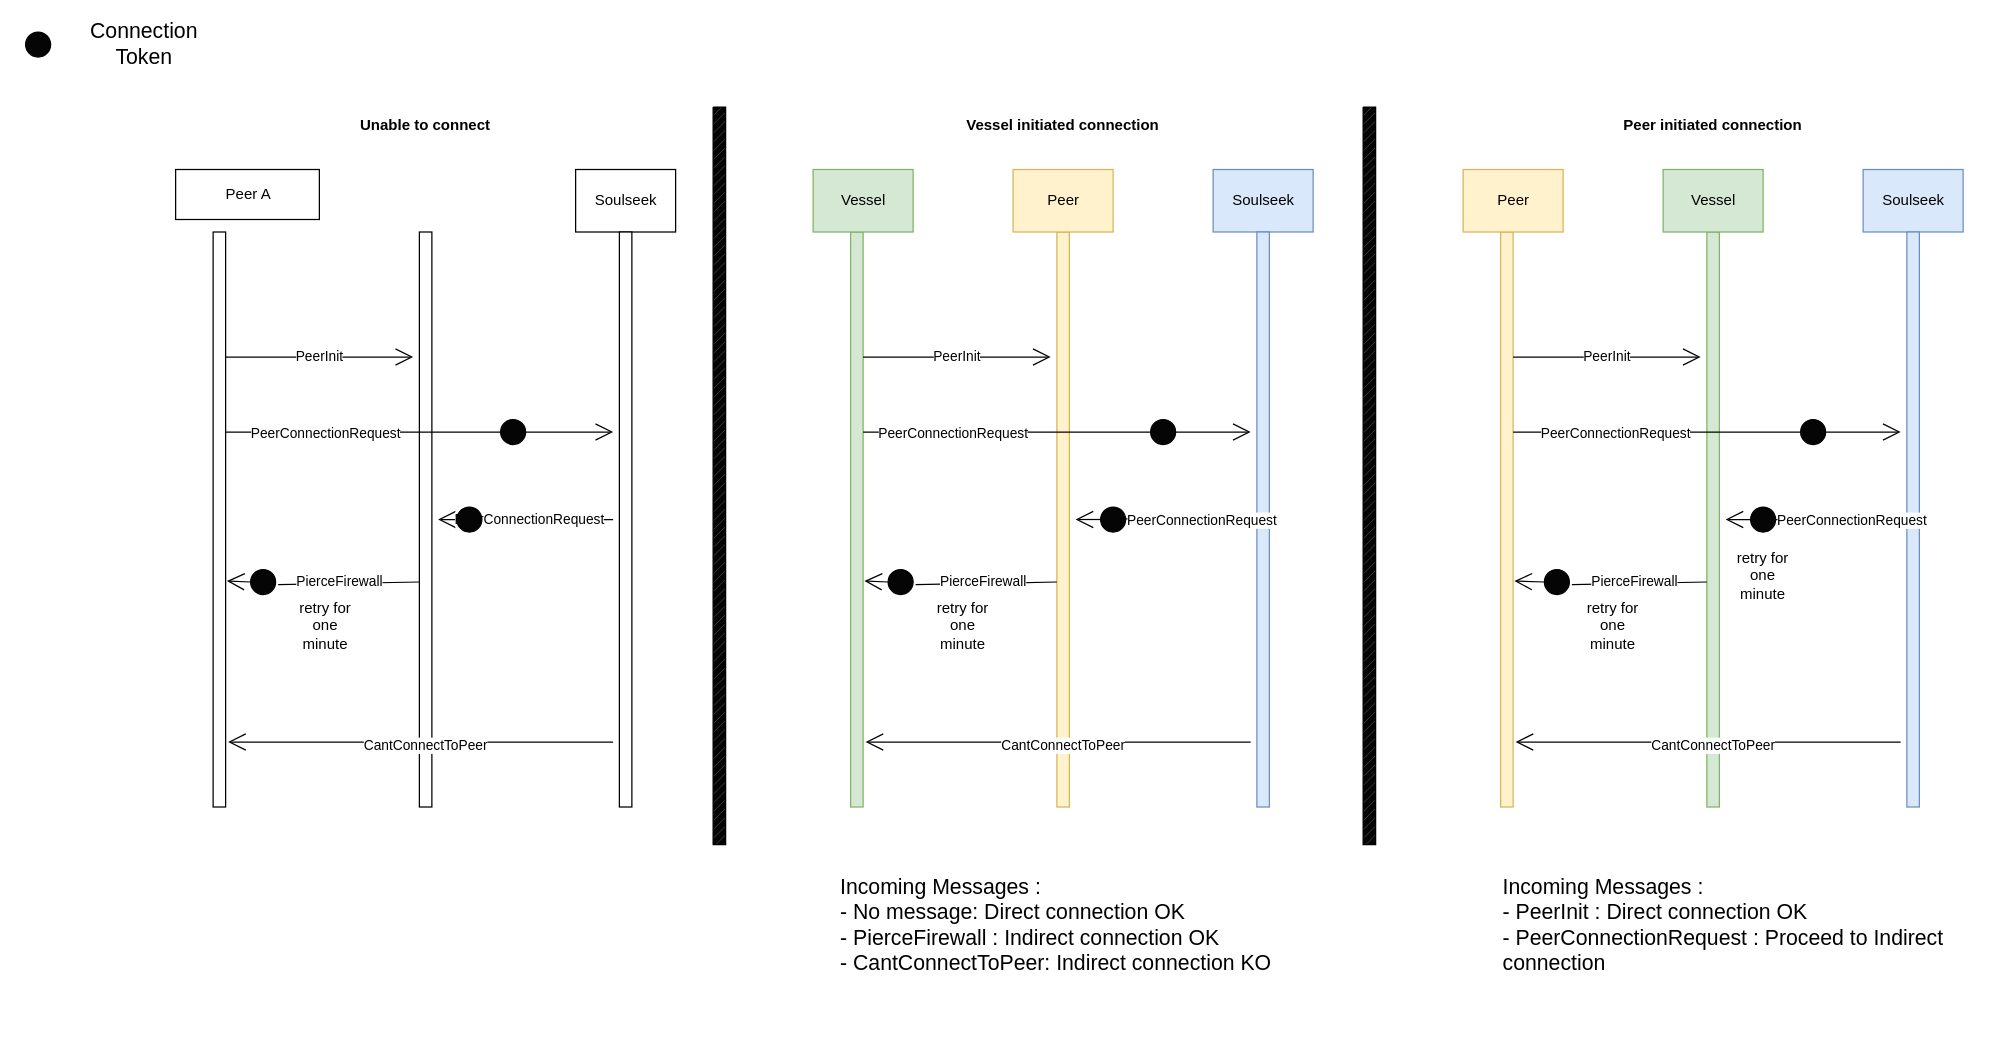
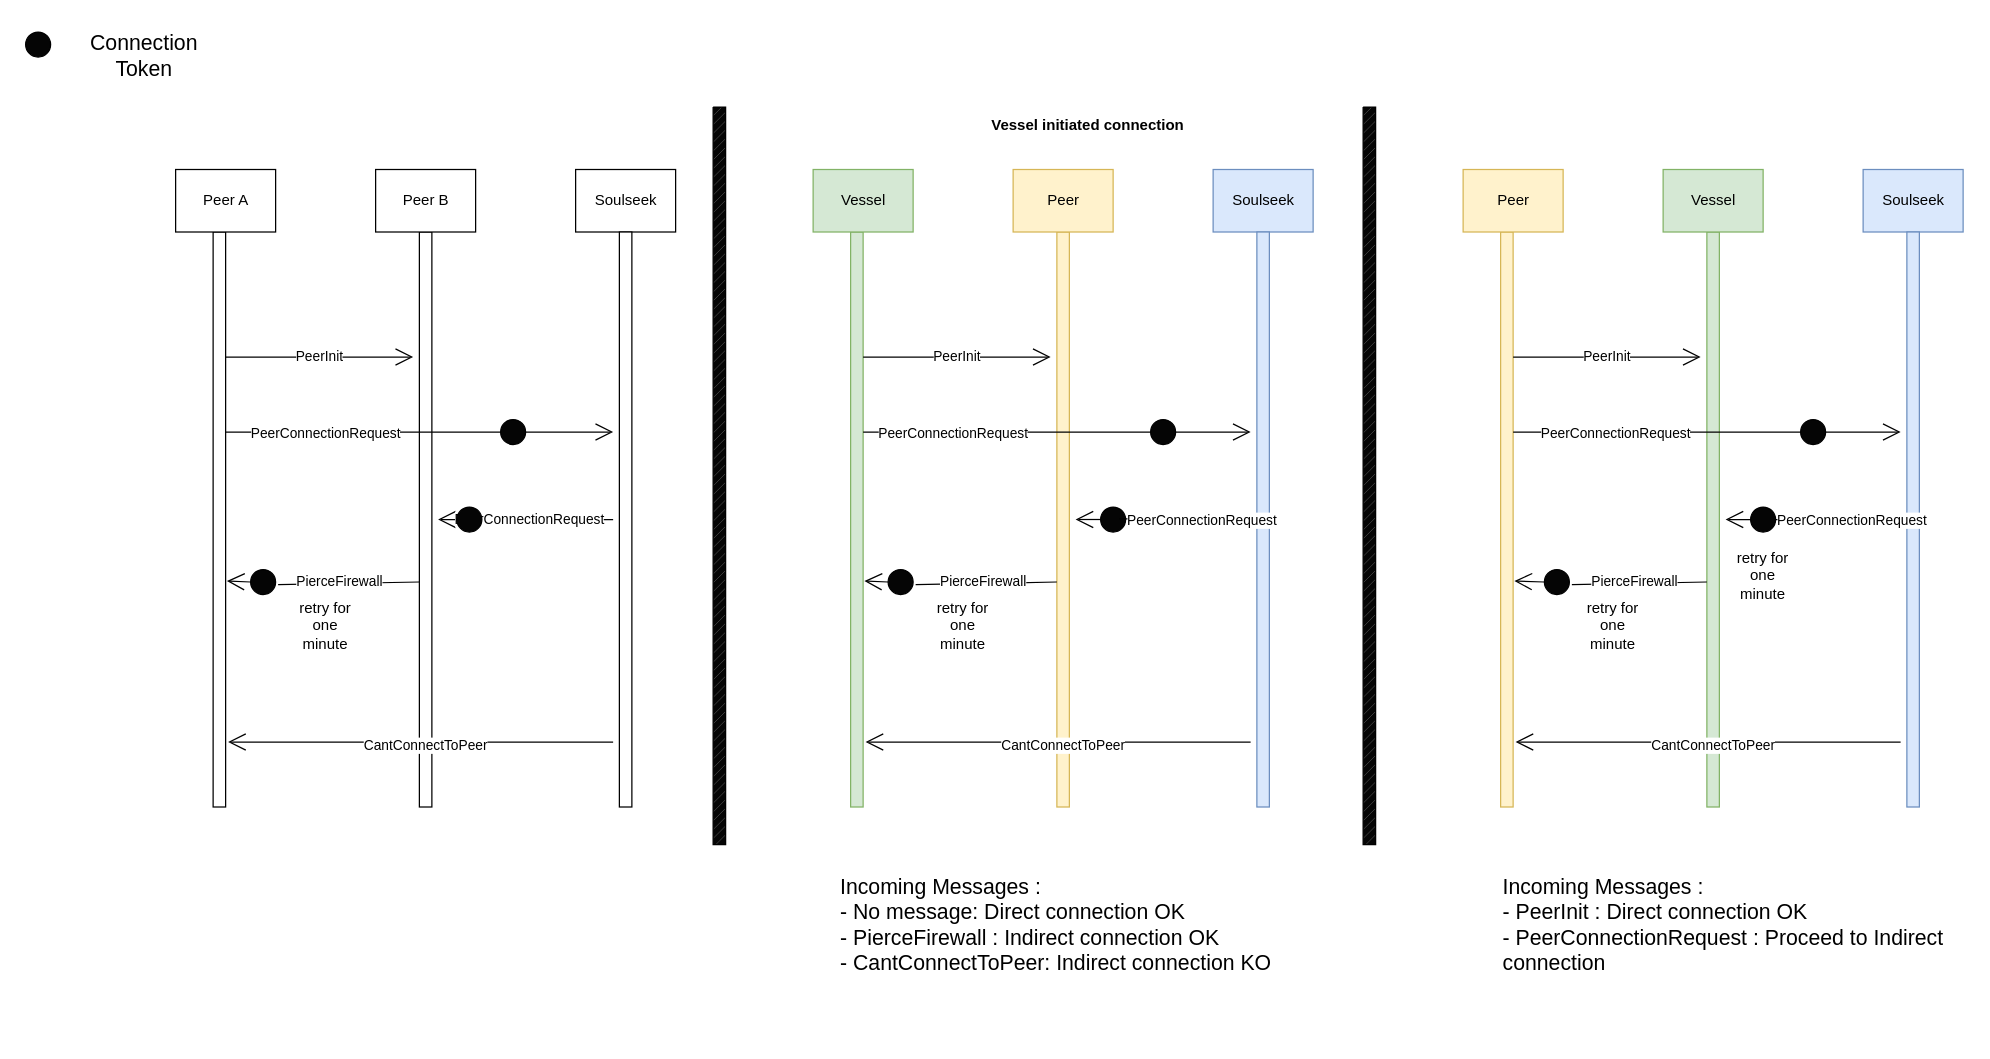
node "Connection Token": moved (144, 44) -> (144, 57)
node "Unable to connect": removed
node "Vessel initiated connection": moved (1063, 126) -> (1088, 126)
node "Peer initiated connection": removed
node "Peer A": size 144x50 -> 100x63
node "Peer B": added
